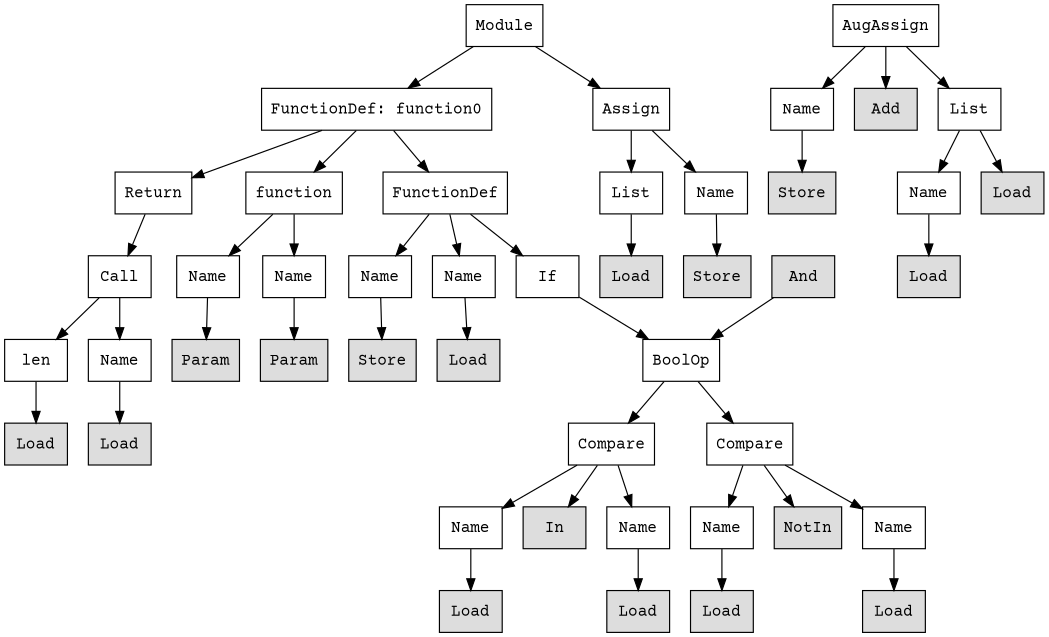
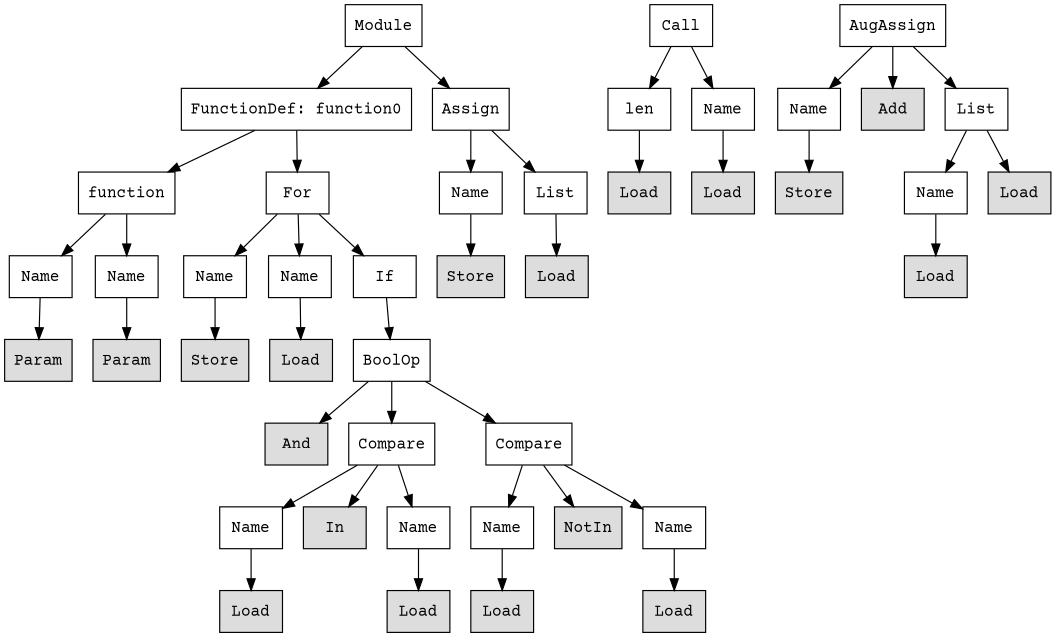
node "Return": removed
node "FunctionDef": label "FunctionDef" -> "For"
edge "And" -> "BoolOp": reversed
